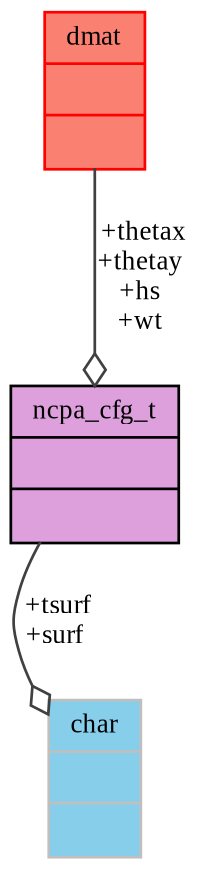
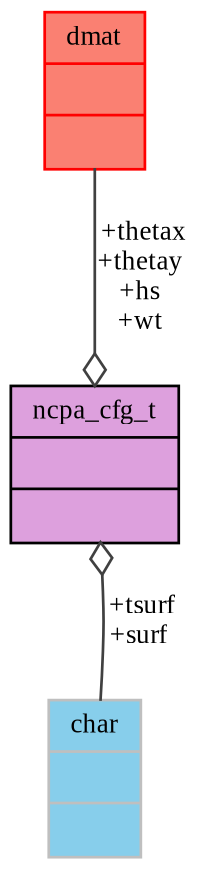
edge "ncpa_cfg_t" -> "char": reversed
